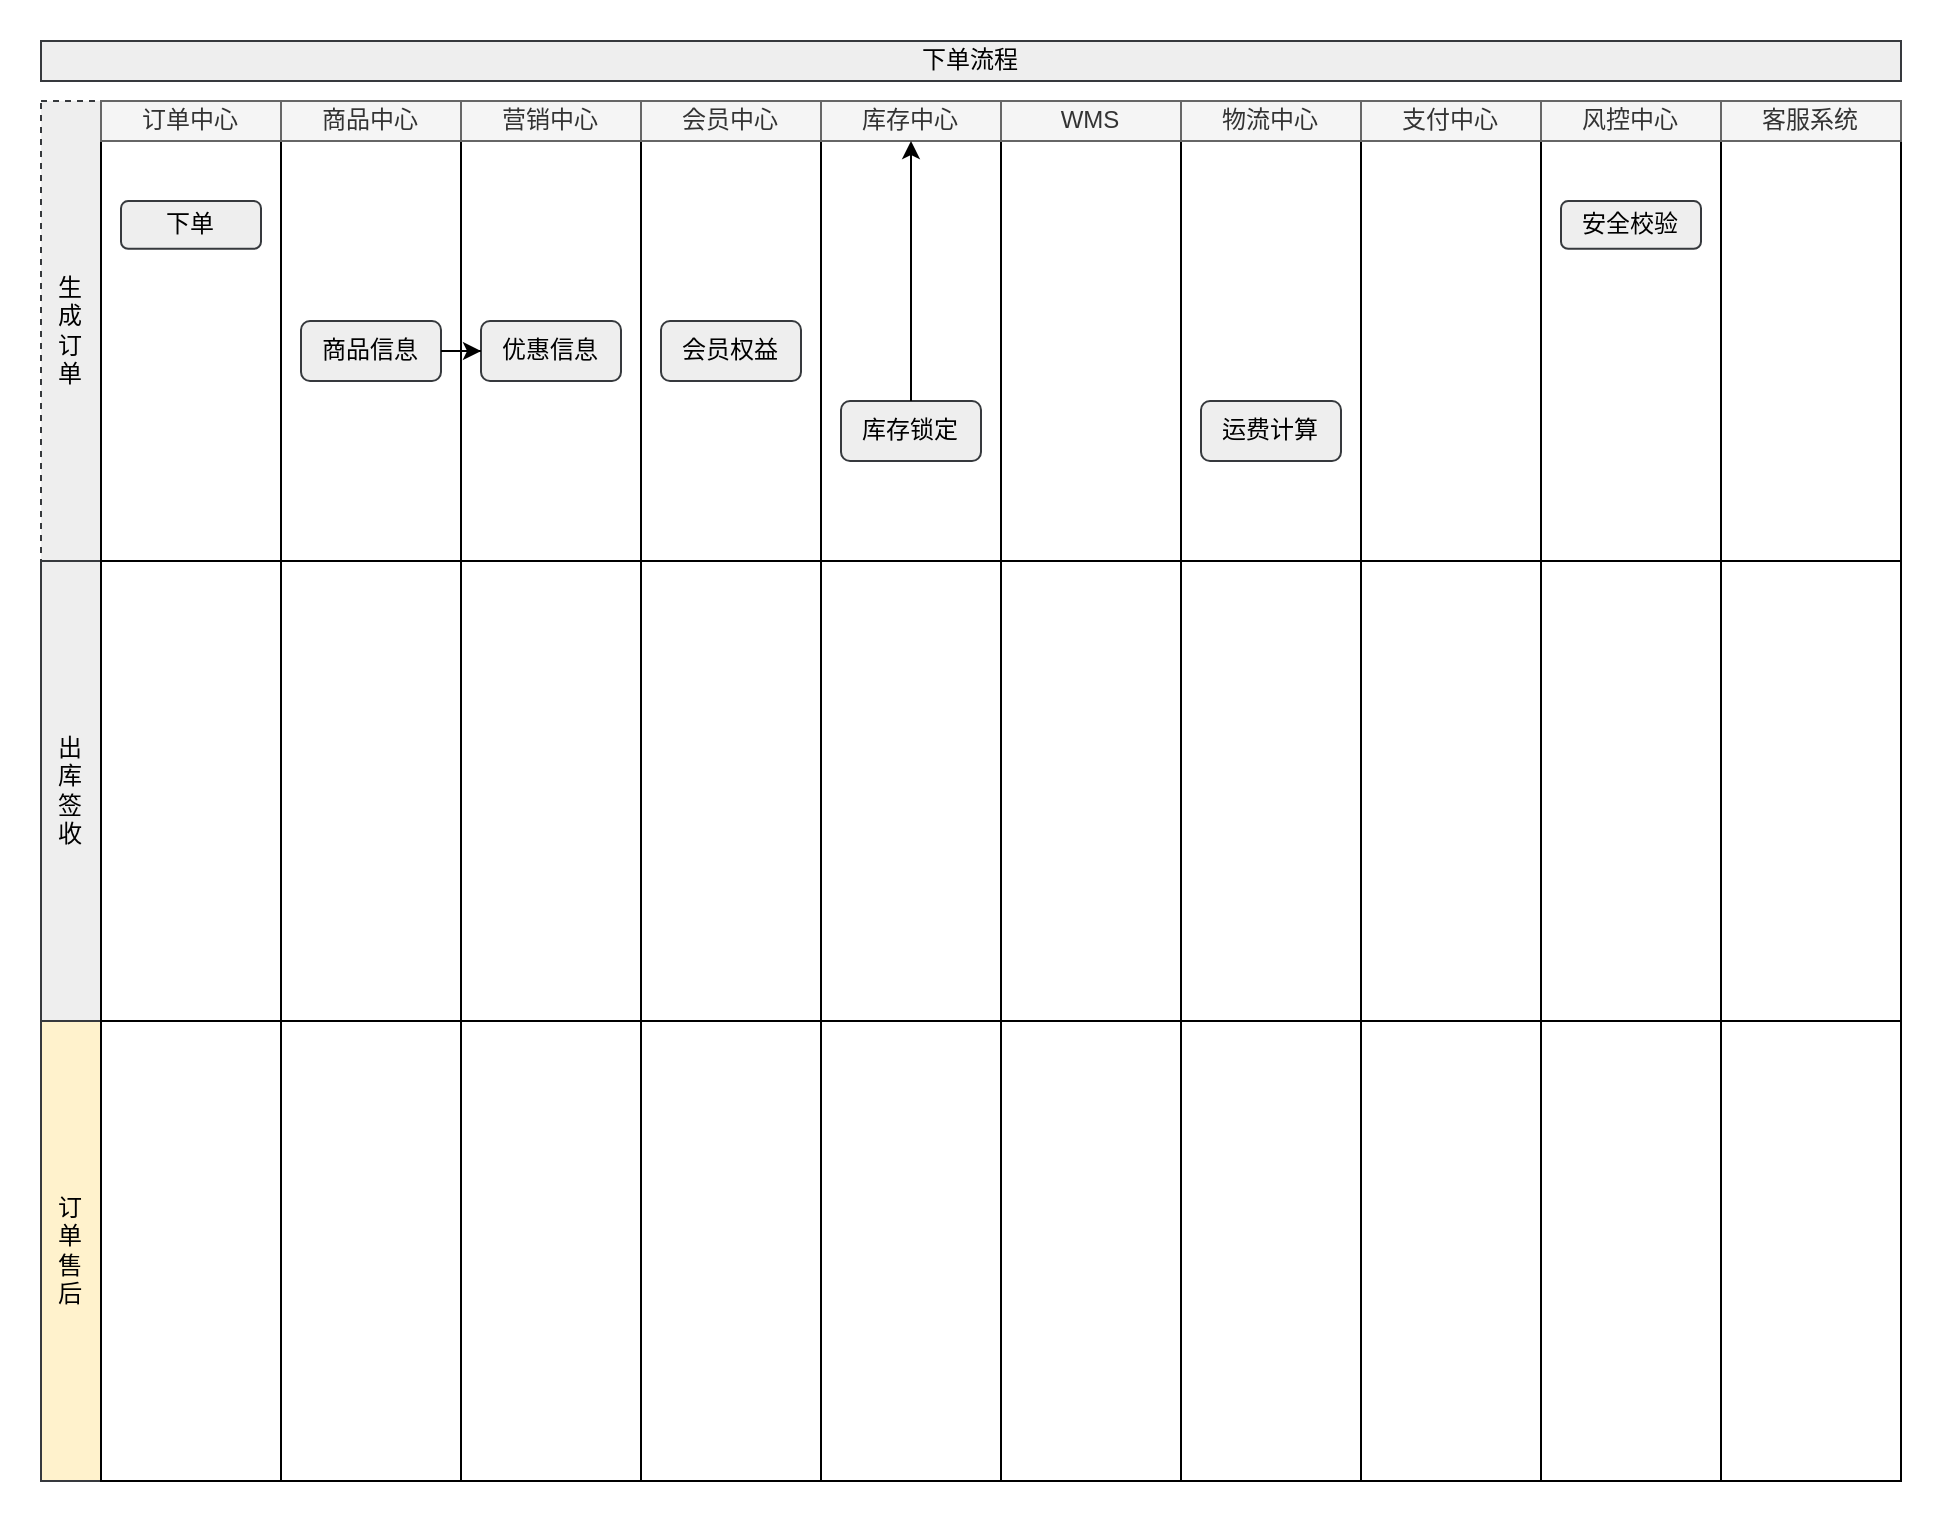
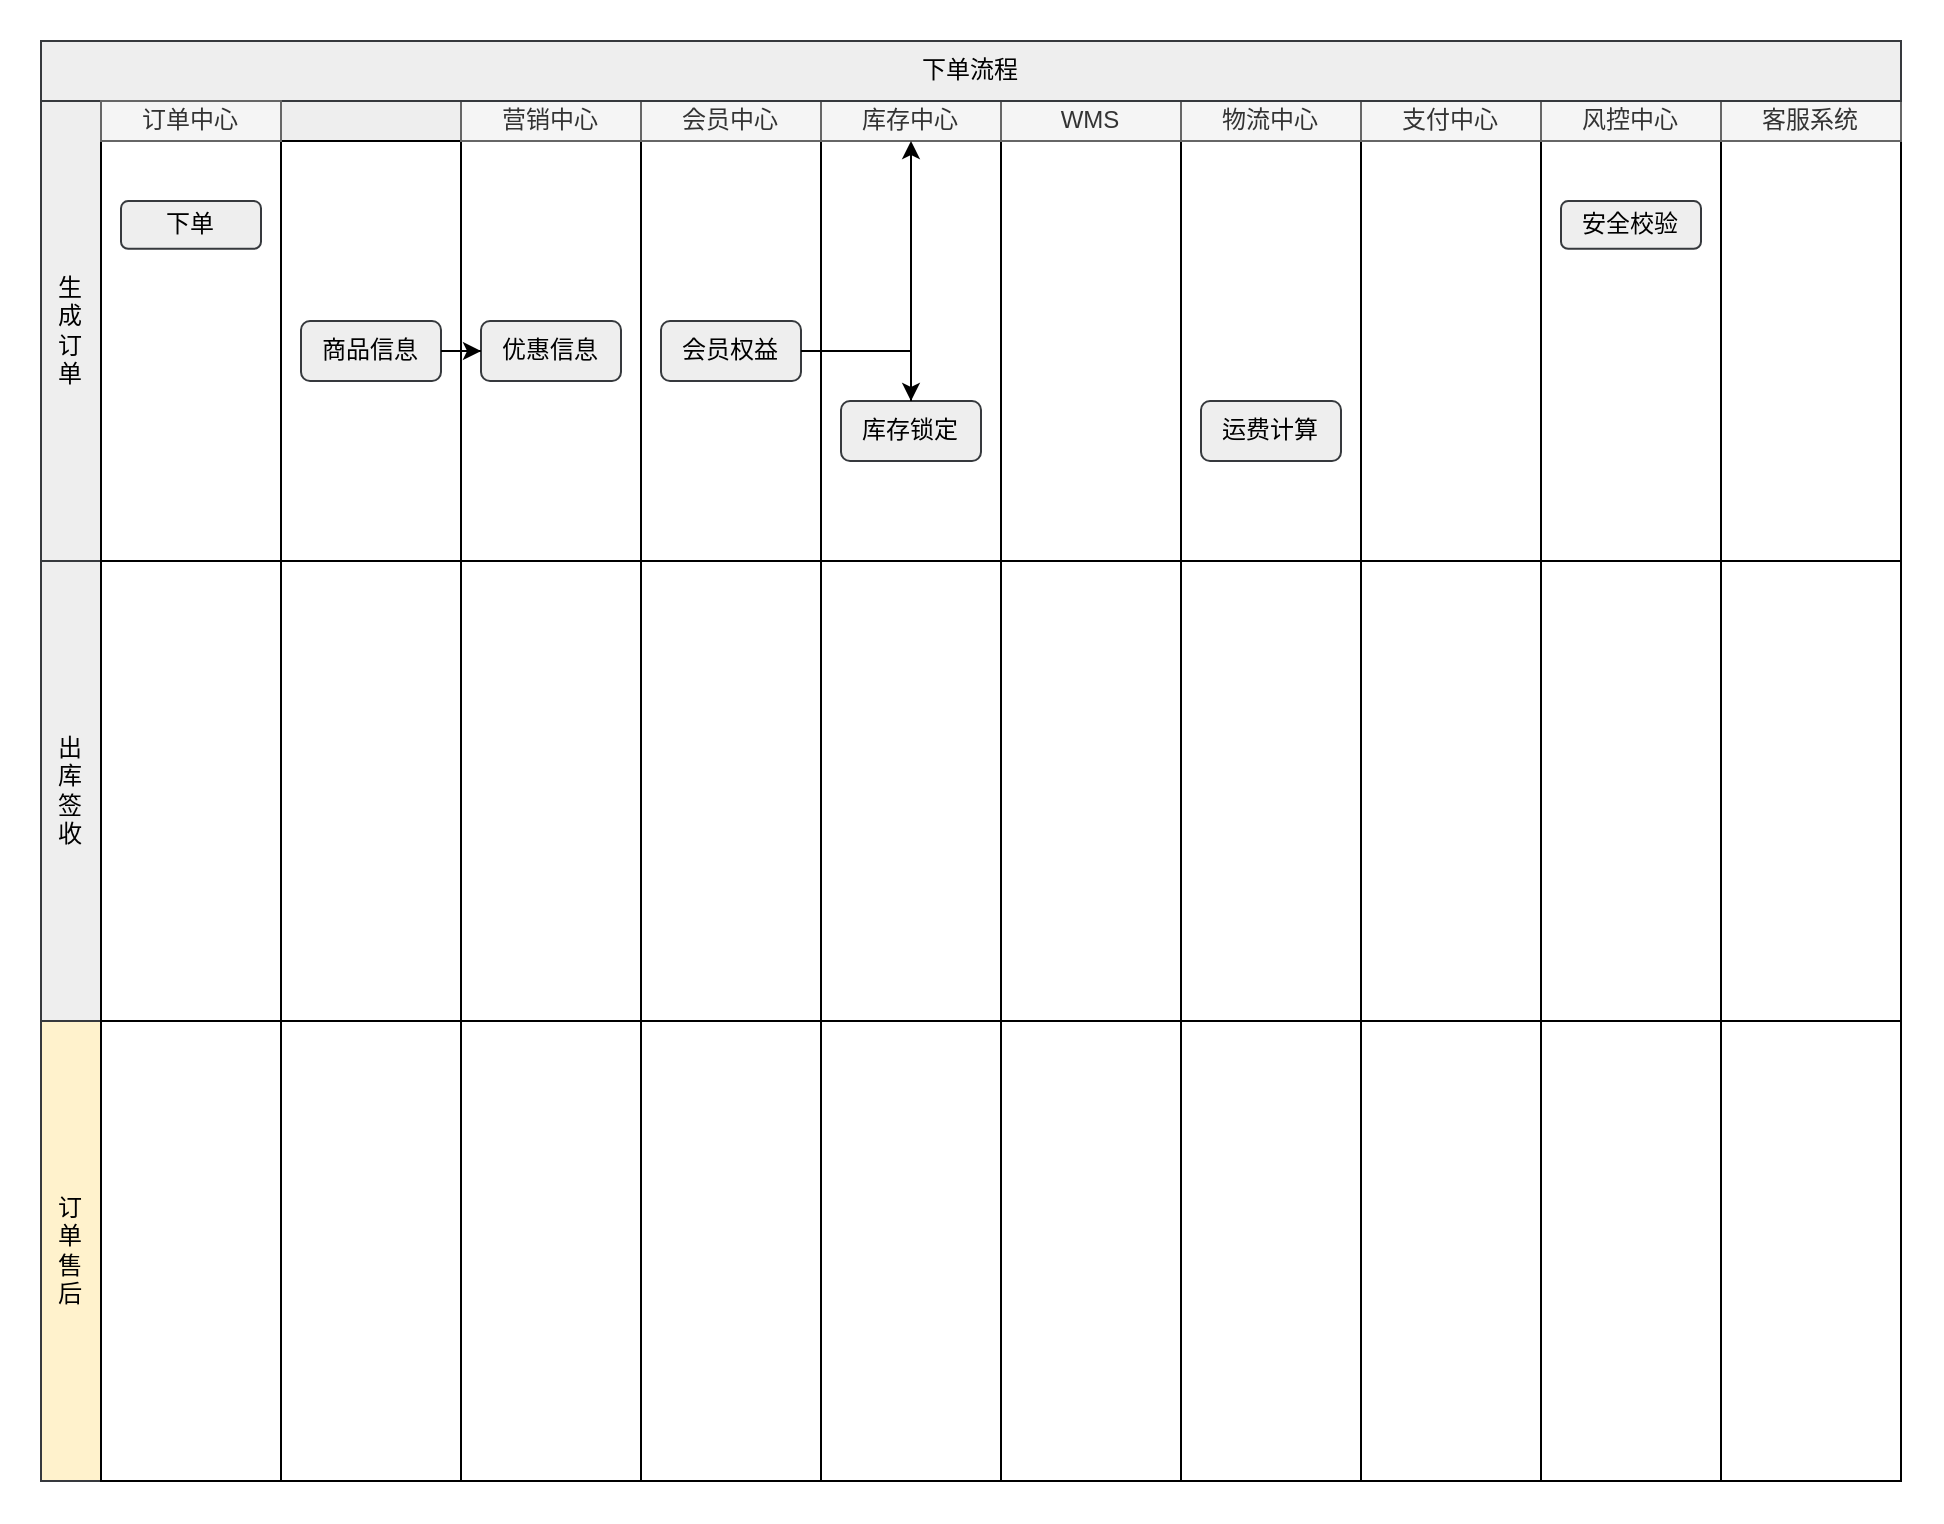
node "下单流程": size 1860x40 -> 1860x60
node "商品中心": removed
node "生 成 订 单": style dashed -> solid
edge "会员权益" -> "库存锁定": added
